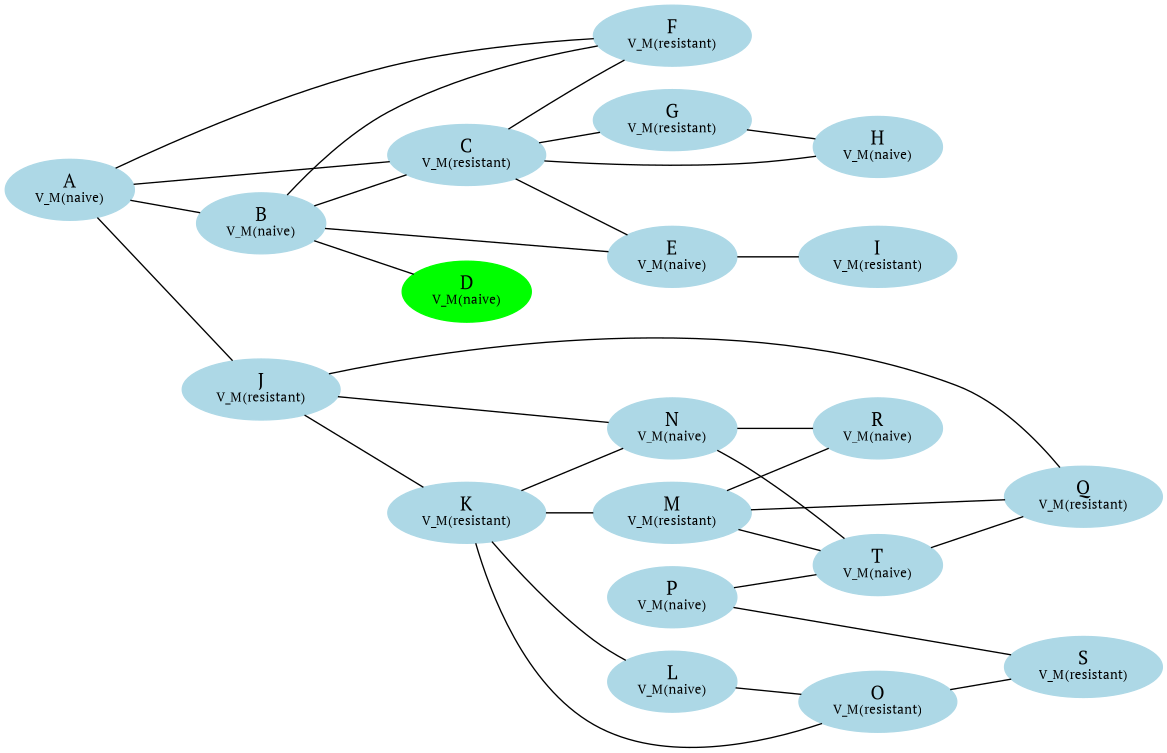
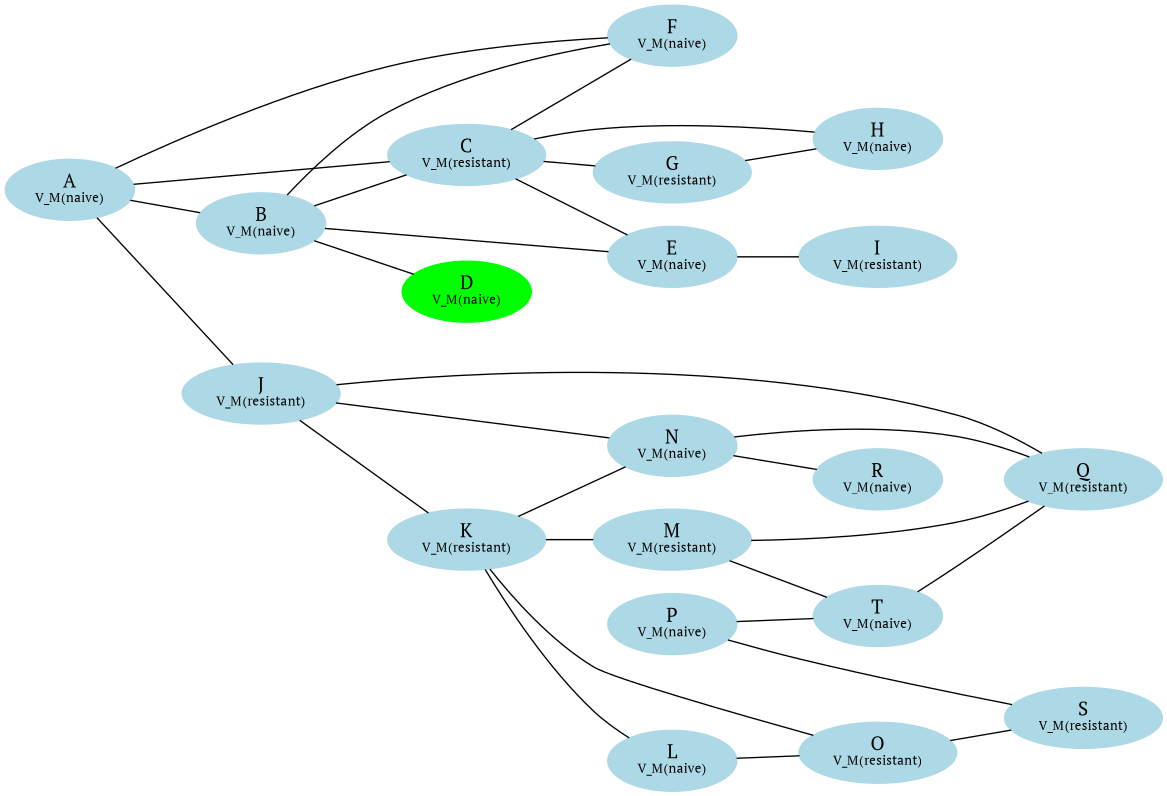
node "F": text "V_M(resistant)" -> "V_M(naive)"
edge "R" -- "M": removed
edge "N" -- "T": now "N" -- "Q"
